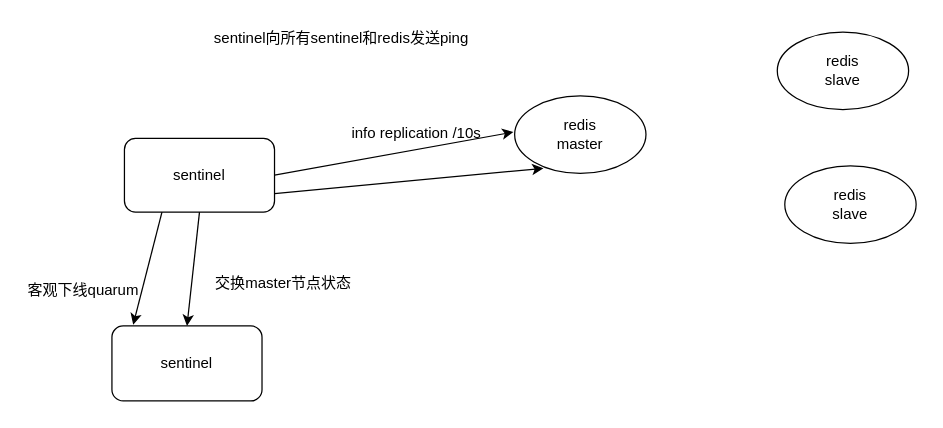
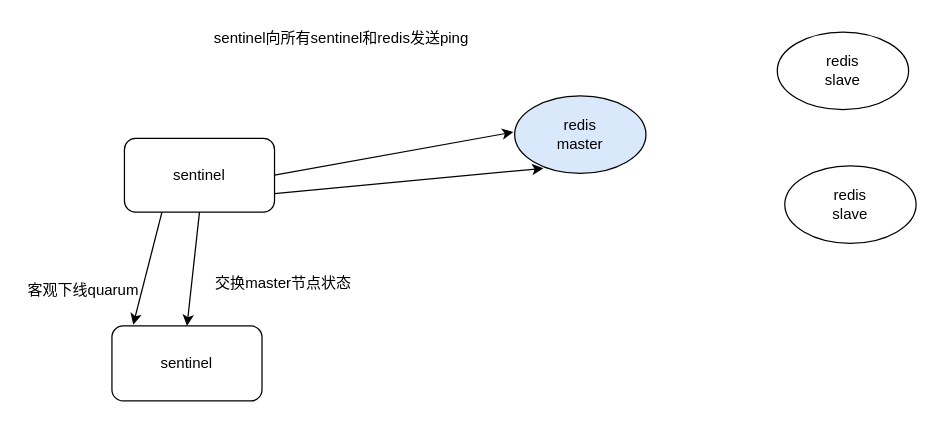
node "info replication /10s": removed
node "redis master": fillcolor #ffffff -> #dae8fc
